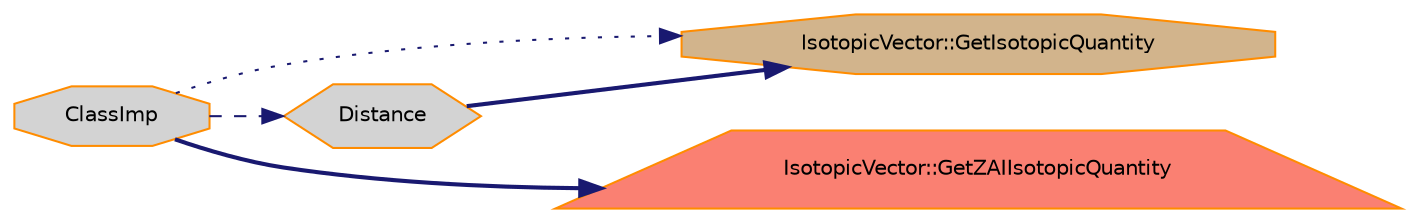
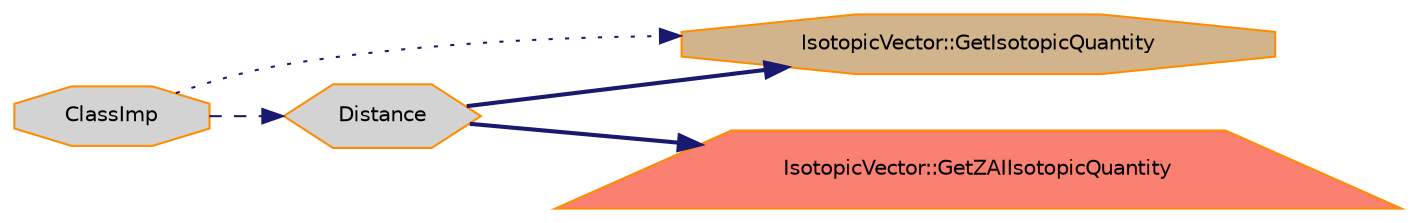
edge "ClassImp" -> "IsotopicVector::GetZAIIsotopicQuantity": now "Distance" -> "IsotopicVector::GetZAIIsotopicQuantity"
